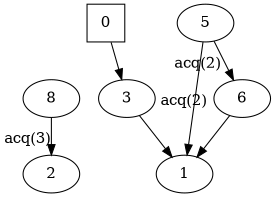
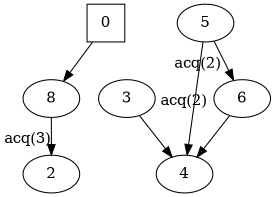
edge "0" -> "3": now "0" -> "8"
node "1": label "1" -> "4"
